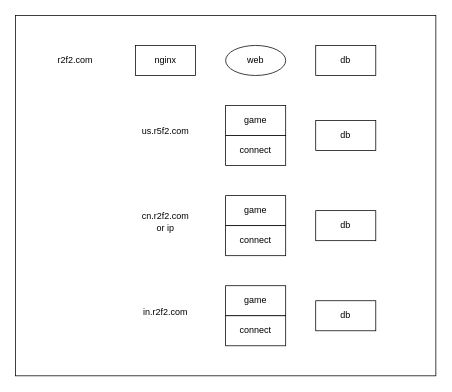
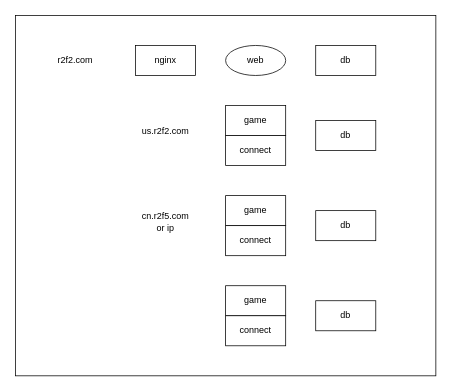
node "us.r5f2.com": label "us.r5f2.com" -> "us.r2f2.com"
node "cn.r2f2.com or ip": label "cn.r2f2.com or ip" -> "cn.r2f5.com or ip"
node "in.r2f2.com": removed
